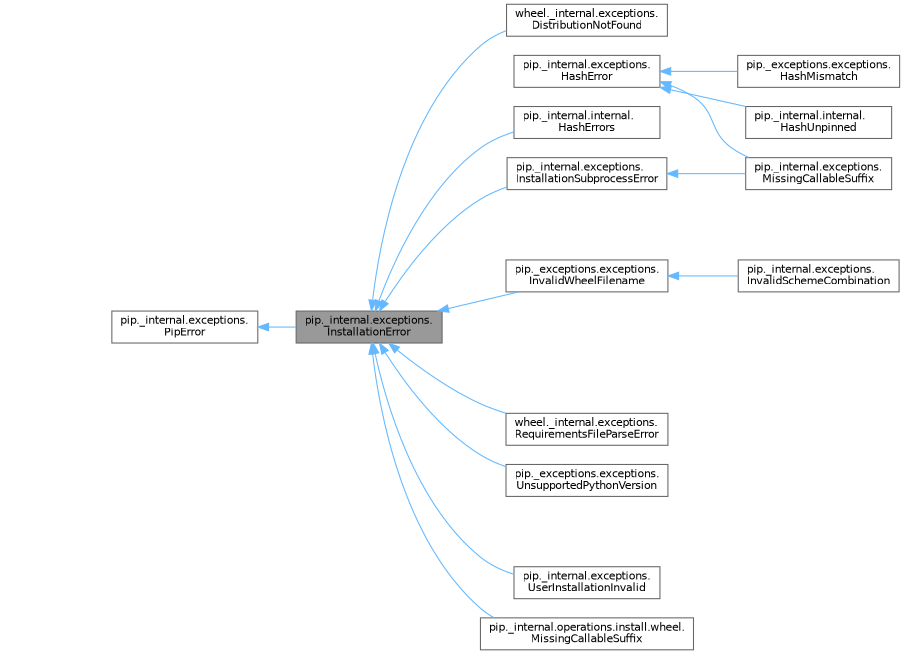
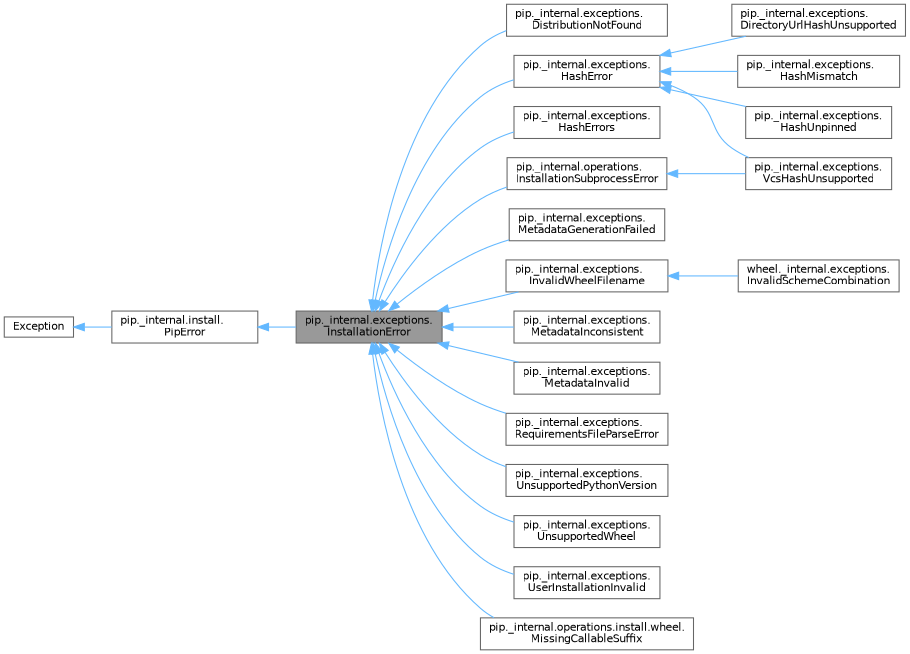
node "wheel._internal.exceptions. DistributionNotFound": label "wheel._internal.exceptions. DistributionNotFound" -> "pip._internal.exceptions. DistributionNotFound"
node "pip._internal.exceptions. DirectoryUrlHashUnsupported": added
node "pip._exceptions.exceptions. HashMismatch": label "pip._exceptions.exceptions. HashMismatch" -> "pip._internal.exceptions. HashMismatch"
node "pip._internal.internal. HashErrors": label "pip._internal.internal. HashErrors" -> "pip._internal.exceptions. HashErrors"
node "pip._internal.internal. HashUnpinned": label "pip._internal.internal. HashUnpinned" -> "pip._internal.exceptions. HashUnpinned"
edge "pip._internal.exceptions. HashError" -> "pip._internal.exceptions. InstallationError": added
node "pip._internal.exceptions. InstallationSubprocessError": label "pip._internal.exceptions. InstallationSubprocessError" -> "pip._internal.operations. InstallationSubprocessError"
node "pip._internal.exceptions. MissingCallableSuffix": label "pip._internal.exceptions. MissingCallableSuffix" -> "pip._internal.exceptions. VcsHashUnsupported"
node "pip._internal.exceptions. MetadataGenerationFailed": added
node "pip._exceptions.exceptions. InvalidWheelFilename": label "pip._exceptions.exceptions. InvalidWheelFilename" -> "pip._internal.exceptions. InvalidWheelFilename"
node "pip._internal.exceptions. InvalidSchemeCombination": label "pip._internal.exceptions. InvalidSchemeCombination" -> "wheel._internal.exceptions. InvalidSchemeCombination"
node "Exception": added
node "pip._internal.exceptions. PipError": label "pip._internal.exceptions. PipError" -> "pip._internal.install. PipError"
node "pip._internal.exceptions. MetadataInconsistent": added
node "pip._internal.exceptions. MetadataInvalid": added
node "wheel._internal.exceptions. RequirementsFileParseError": label "wheel._internal.exceptions. RequirementsFileParseError" -> "pip._internal.exceptions. RequirementsFileParseError"
node "pip._exceptions.exceptions. UnsupportedPythonVersion": label "pip._exceptions.exceptions. UnsupportedPythonVersion" -> "pip._internal.exceptions. UnsupportedPythonVersion"
node "pip._internal.exceptions. UnsupportedWheel": added
